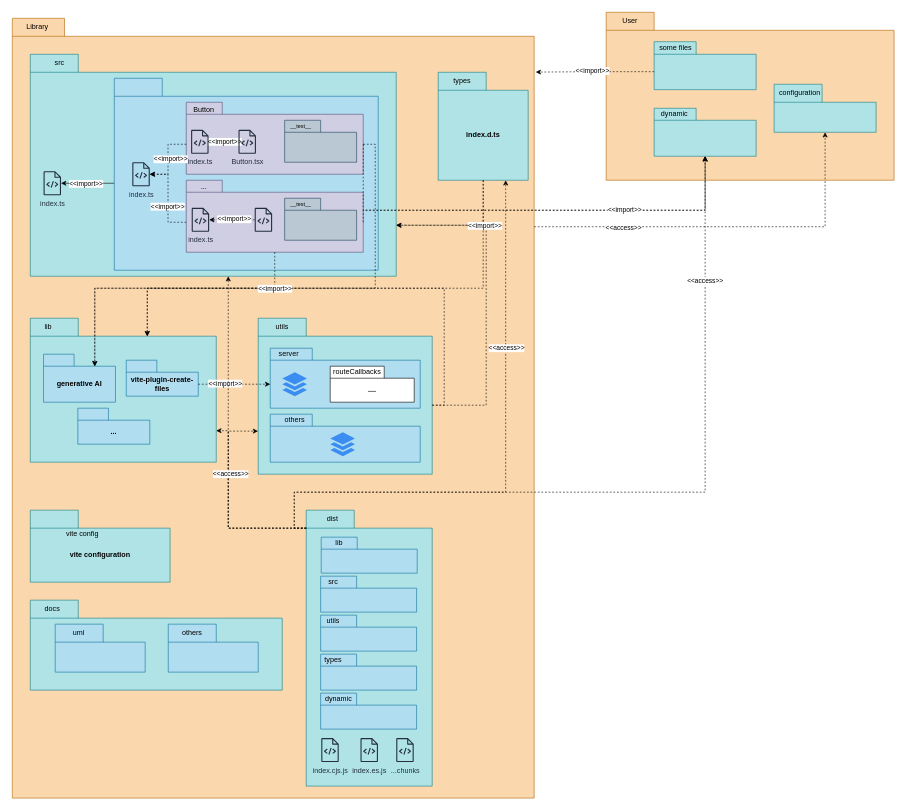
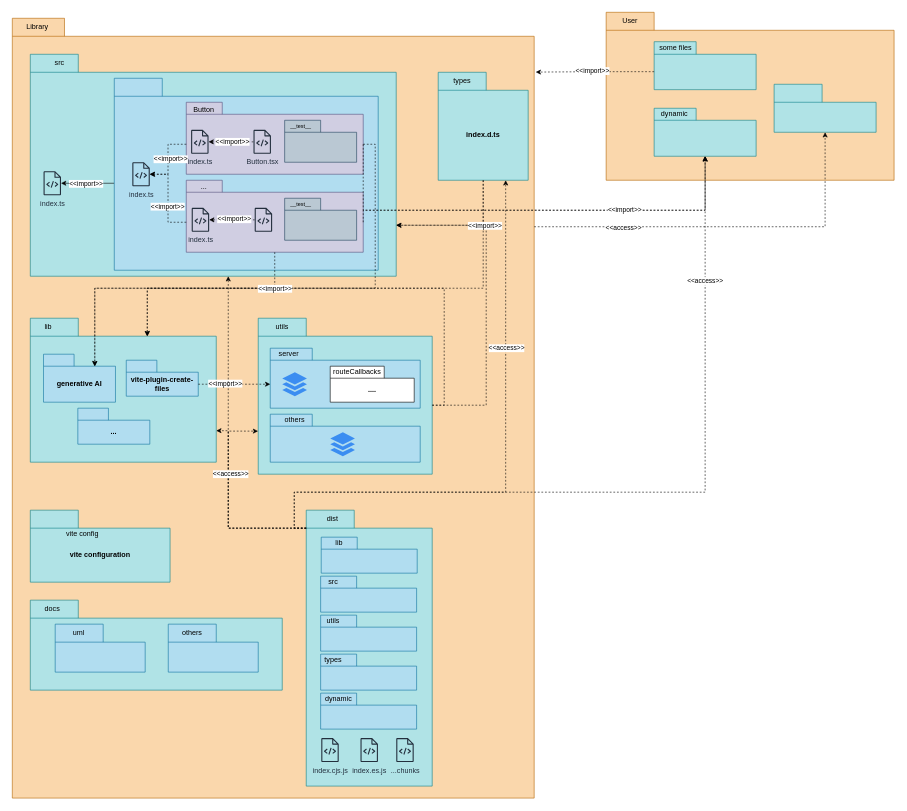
node "configuration": removed
node "Button.tsx": moved (247, 142) -> (262, 142)
